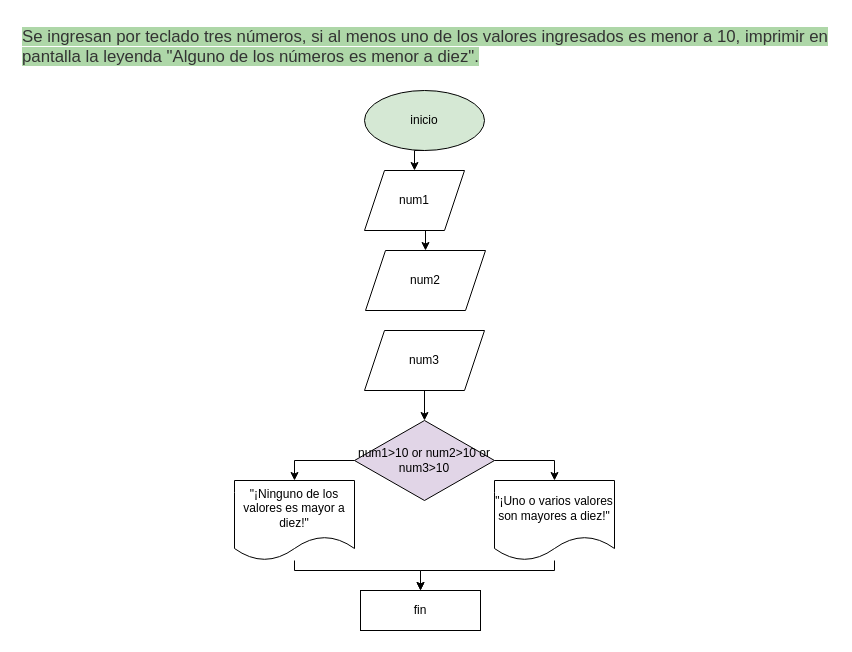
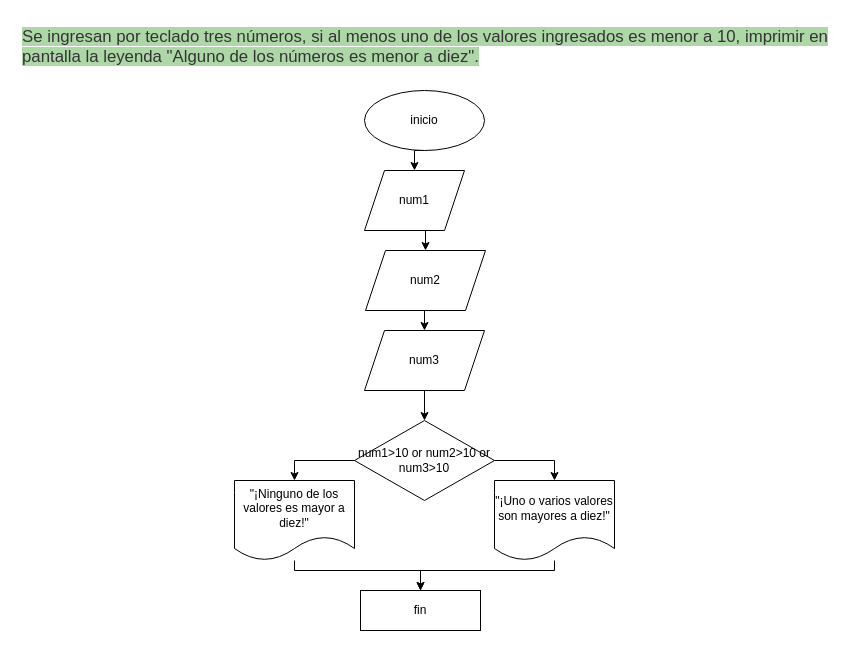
node "inicio": fillcolor #d5e8d4 -> #ffffff
edge "num2" -> "num3": added
node "num1>10 or num2>10 or num3>10": fillcolor #e1d5e7 -> #ffffff
